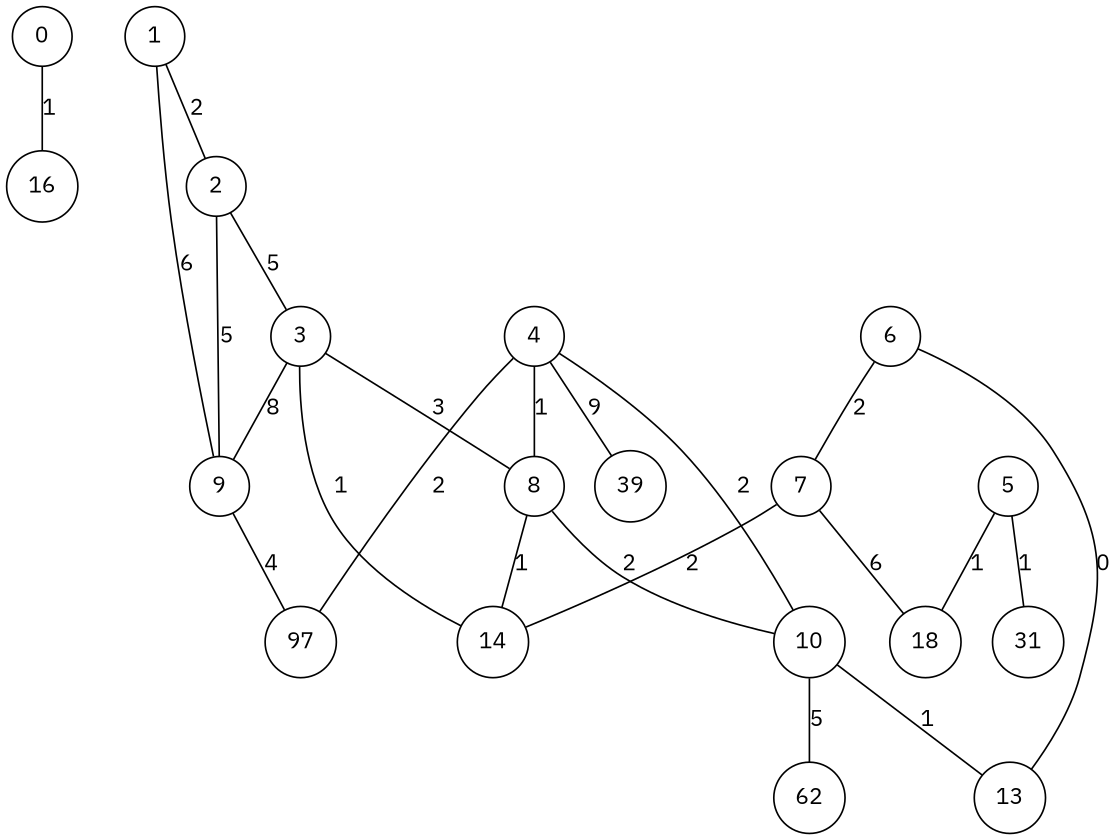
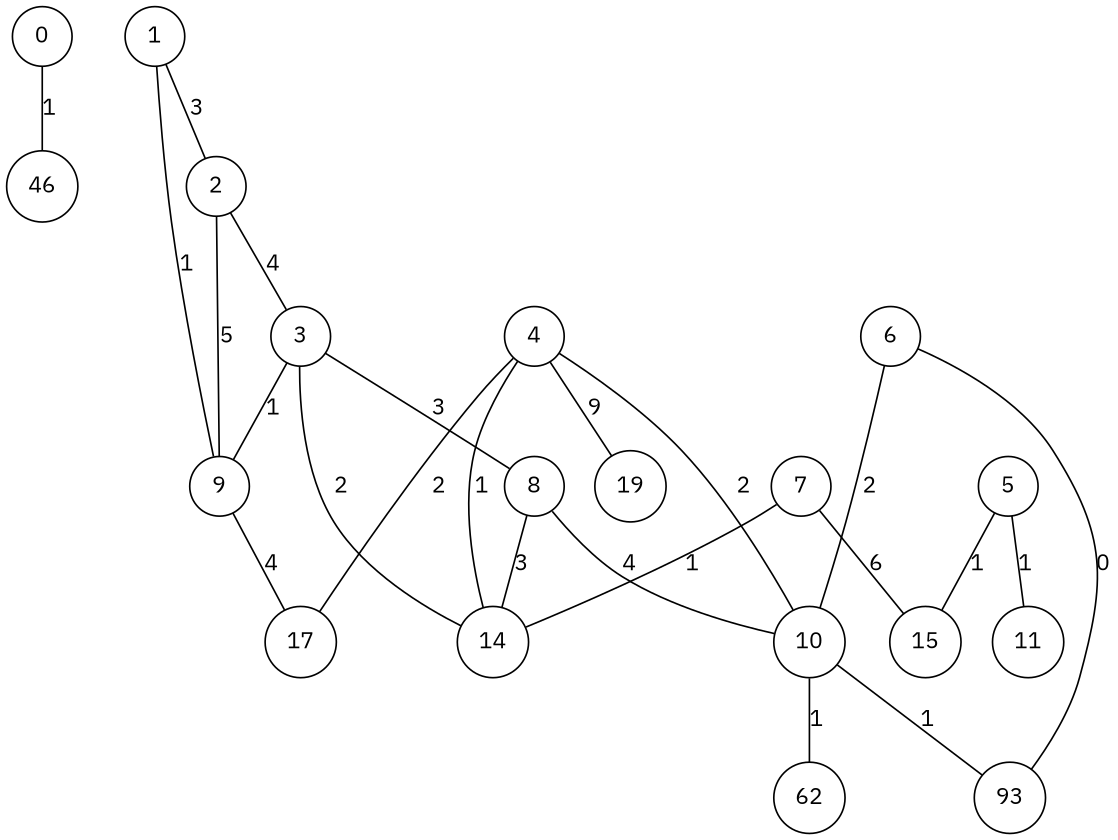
edge "1" -- "2": label "2" -> "3"
node "16": label "16" -> "46"
edge "1" -- "9": label "6" -> "1"
edge "2" -- "3": label "5" -> "4"
edge "3" -- "9": label "8" -> "1"
edge "6" -- "7": now "6" -- "10"
edge "4" -- "8": now "4" -- "14"
edge "3" -- "14": label "1" -> "2"
node "39": label "39" -> "19"
edge "8" -- "14": label "1" -> "3"
edge "8" -- "10": label "2" -> "4"
edge "7" -- "14": label "2" -> "1"
node "97": label "97" -> "17"
node "18": label "18" -> "15"
node "31": label "31" -> "11"
edge "10" -- "62": label "5" -> "1"
node "13": label "13" -> "93"
